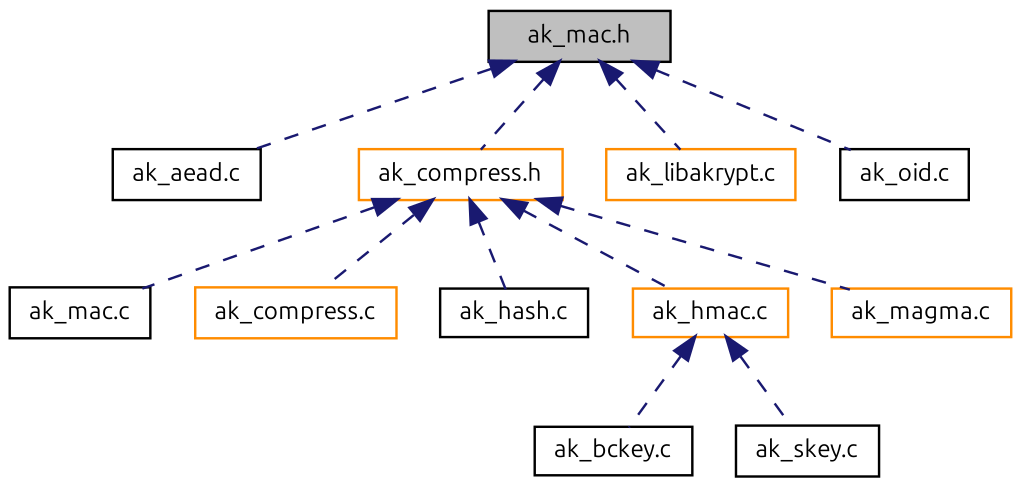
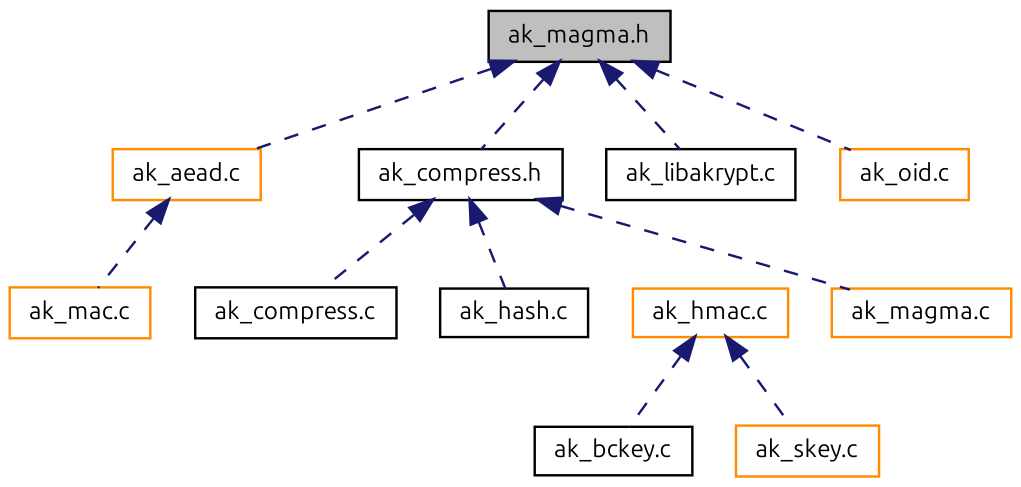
node "ak_mac.h": label "ak_mac.h" -> "ak_magma.h"
node "ak_aead.c": color black -> darkorange
node "ak_compress.h": color darkorange -> black
node "ak_libakrypt.c": color darkorange -> black
node "ak_oid.c": color black -> darkorange
edge "ak_mac.c" -> "ak_compress.h": now "ak_mac.c" -> "ak_aead.c"
edge "ak_hmac.c" -> "ak_compress.h": removed
node "ak_mac.c": color black -> darkorange
node "ak_compress.c": color darkorange -> black
node "ak_skey.c": color black -> darkorange
